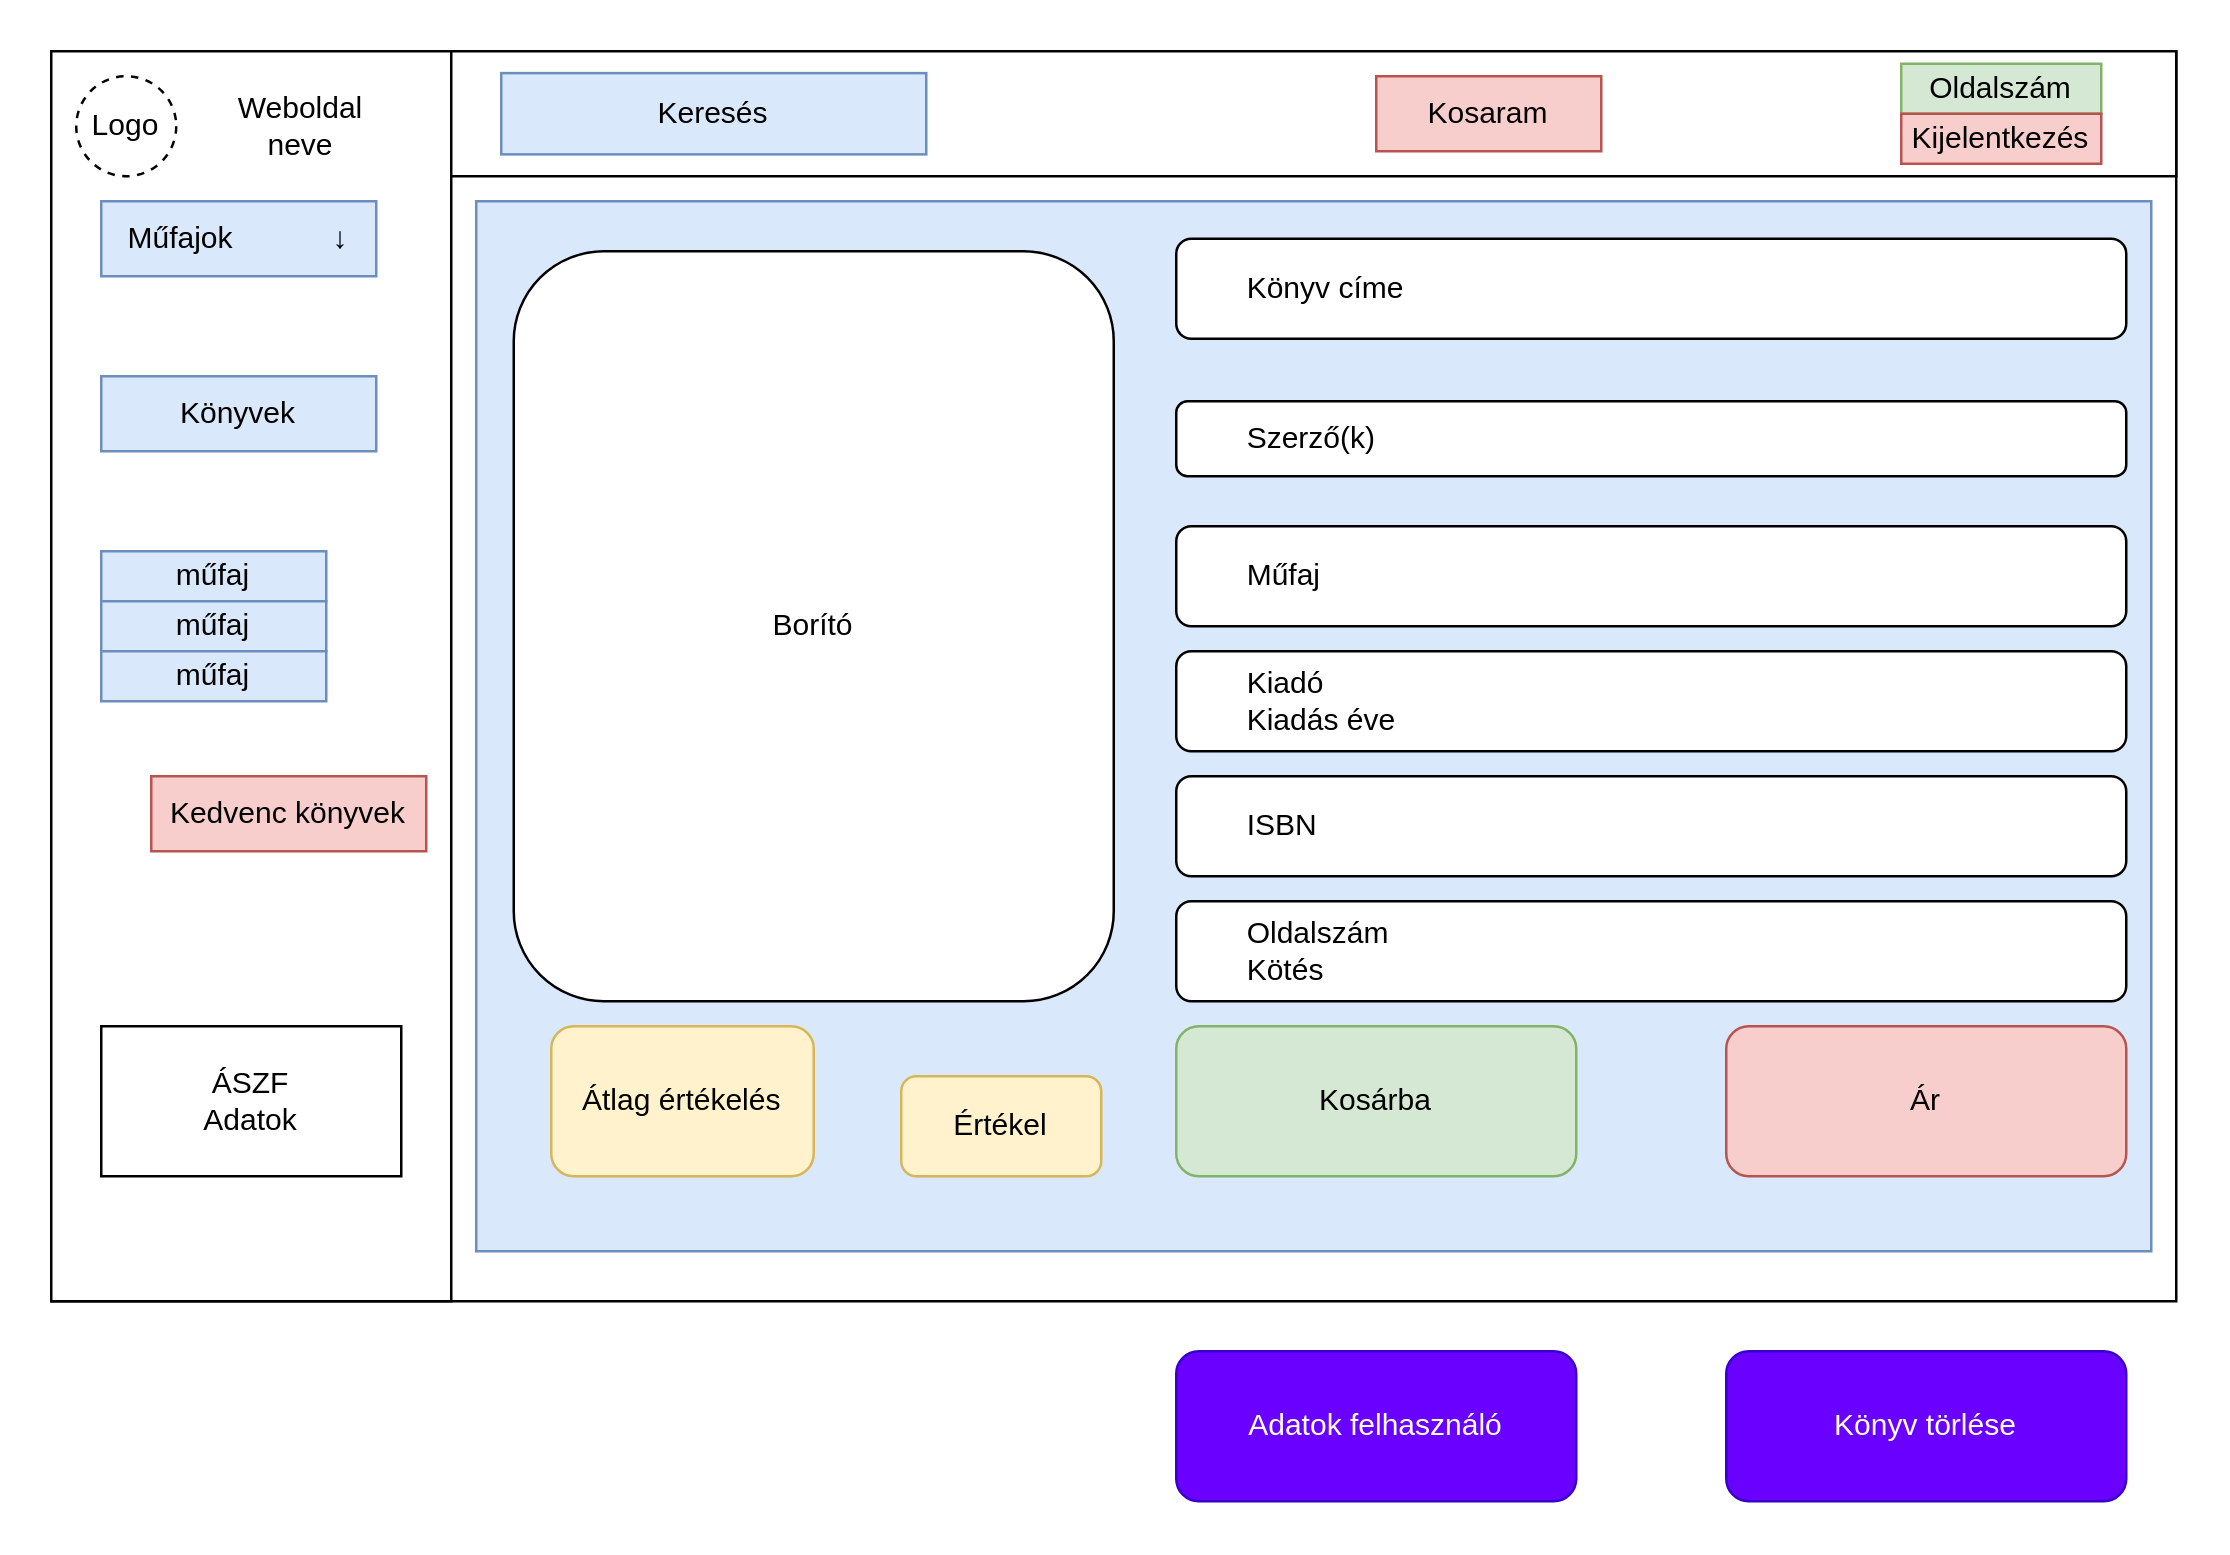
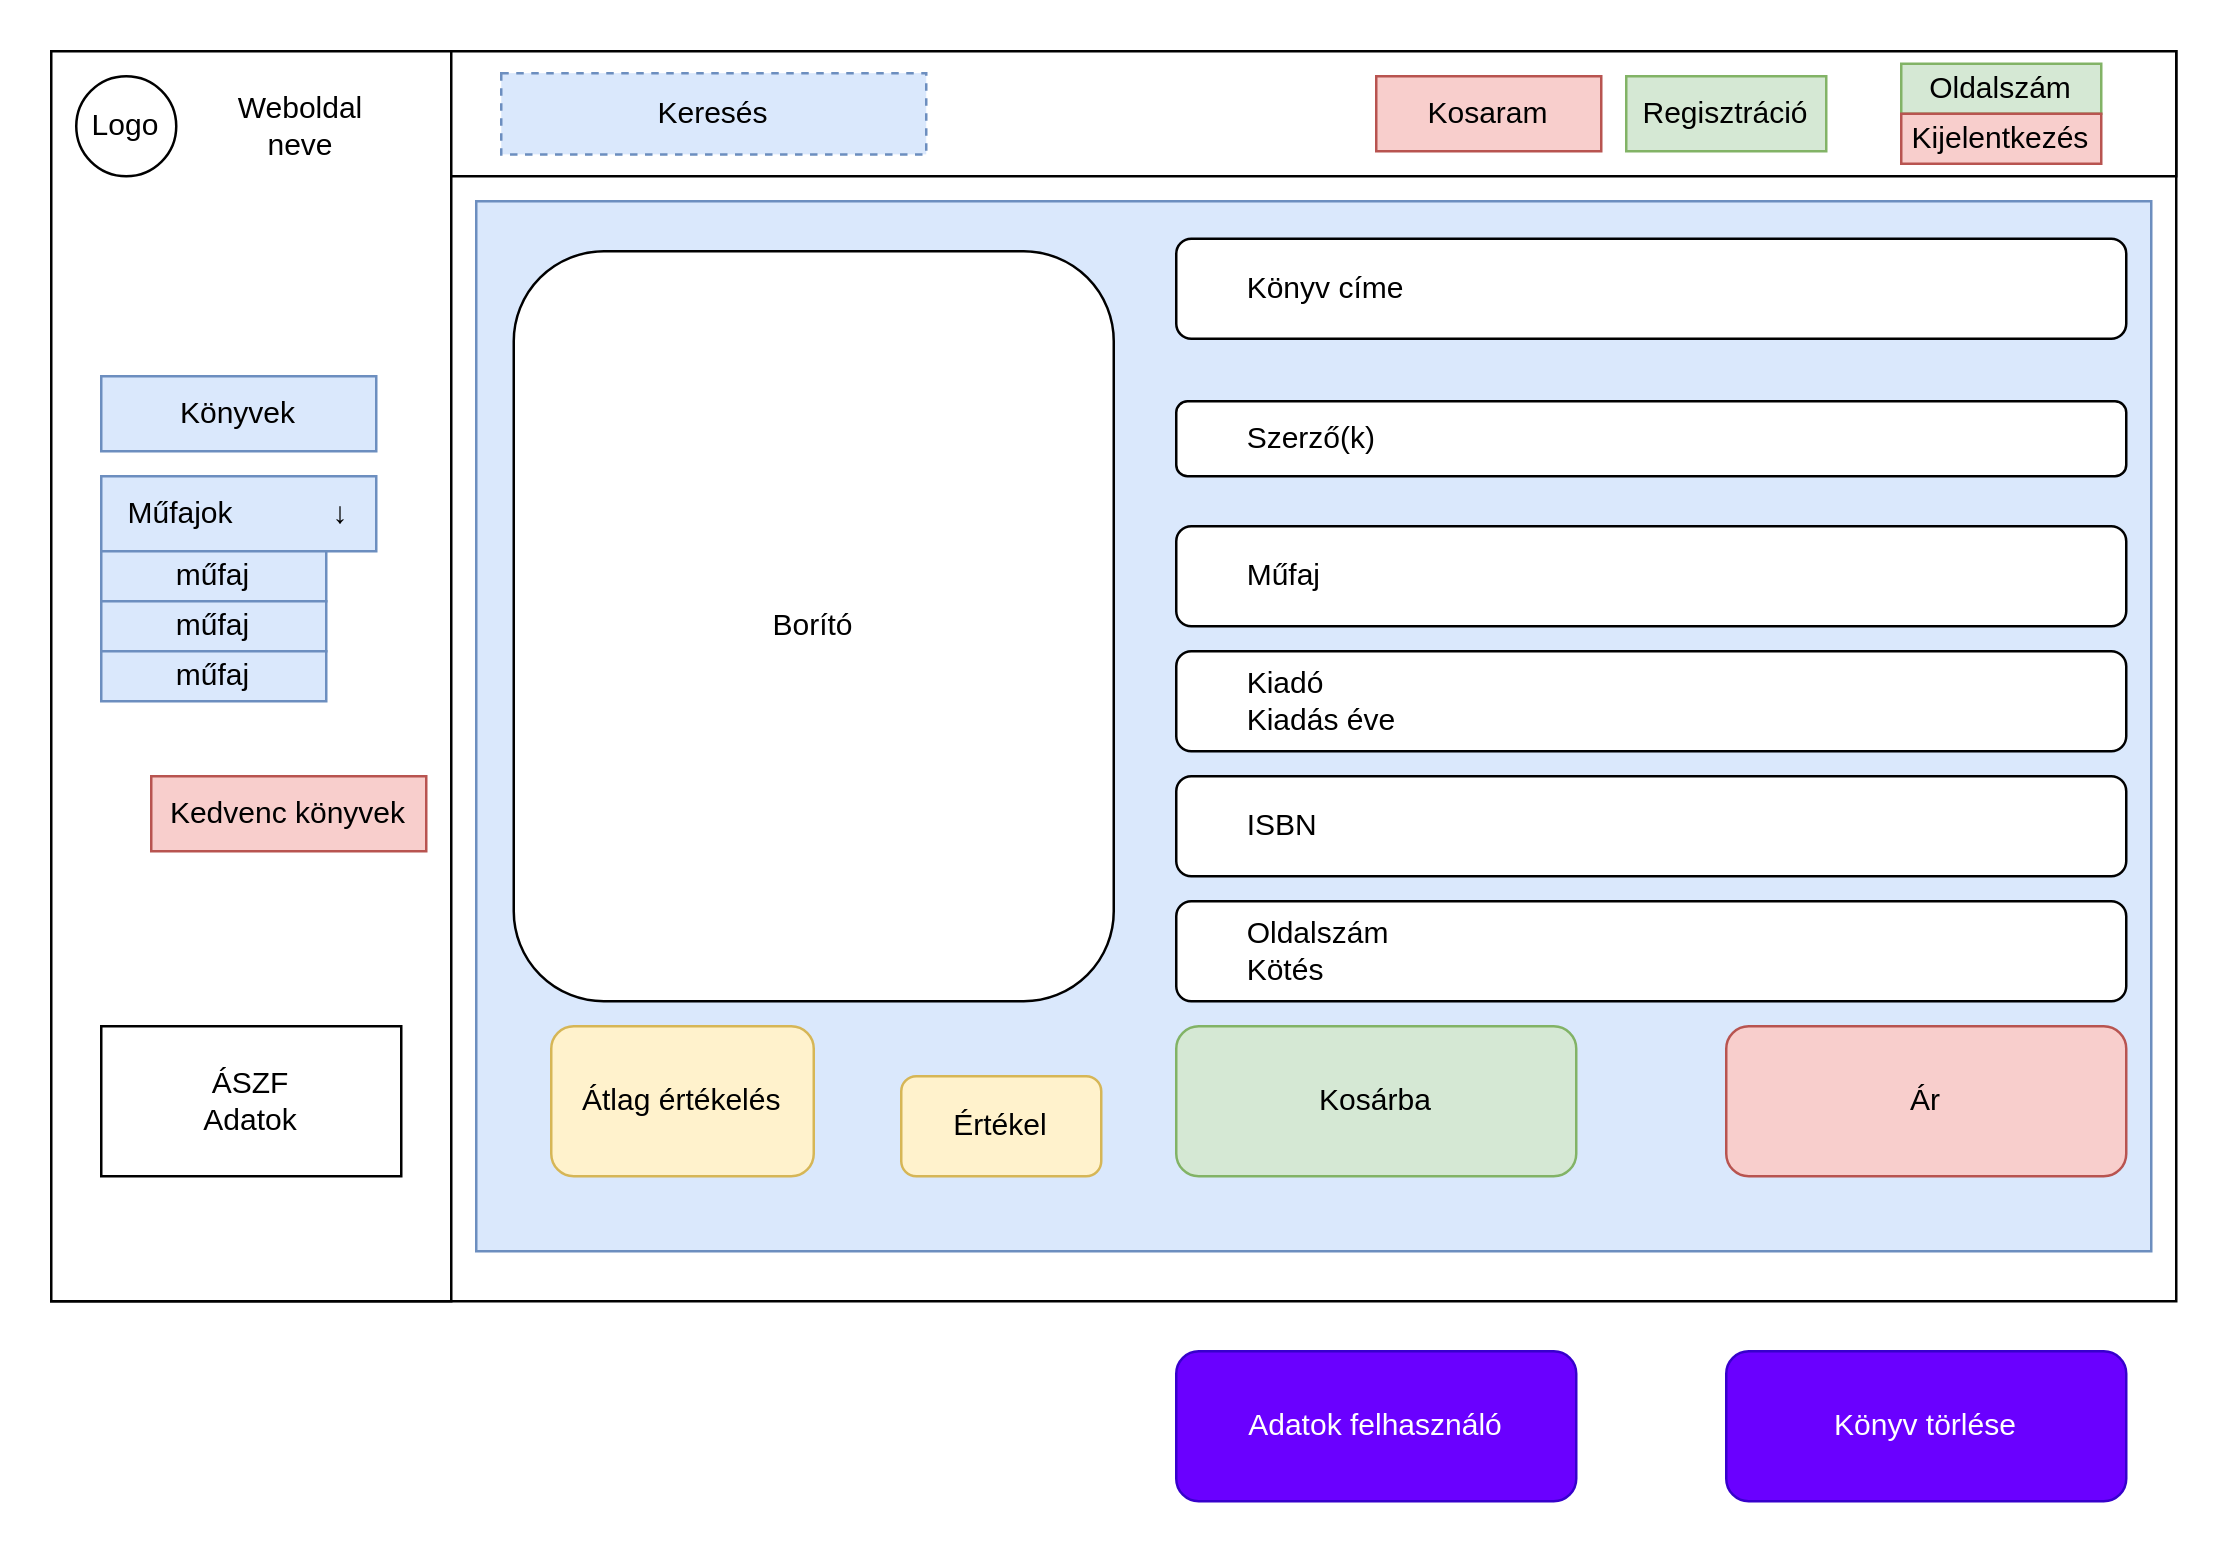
node "Keresés": style solid -> dashed
node "Regisztráció": added
node "Logo": style dashed -> solid
node "Műfajok ↓": moved (239, 239) -> (239, 514)
